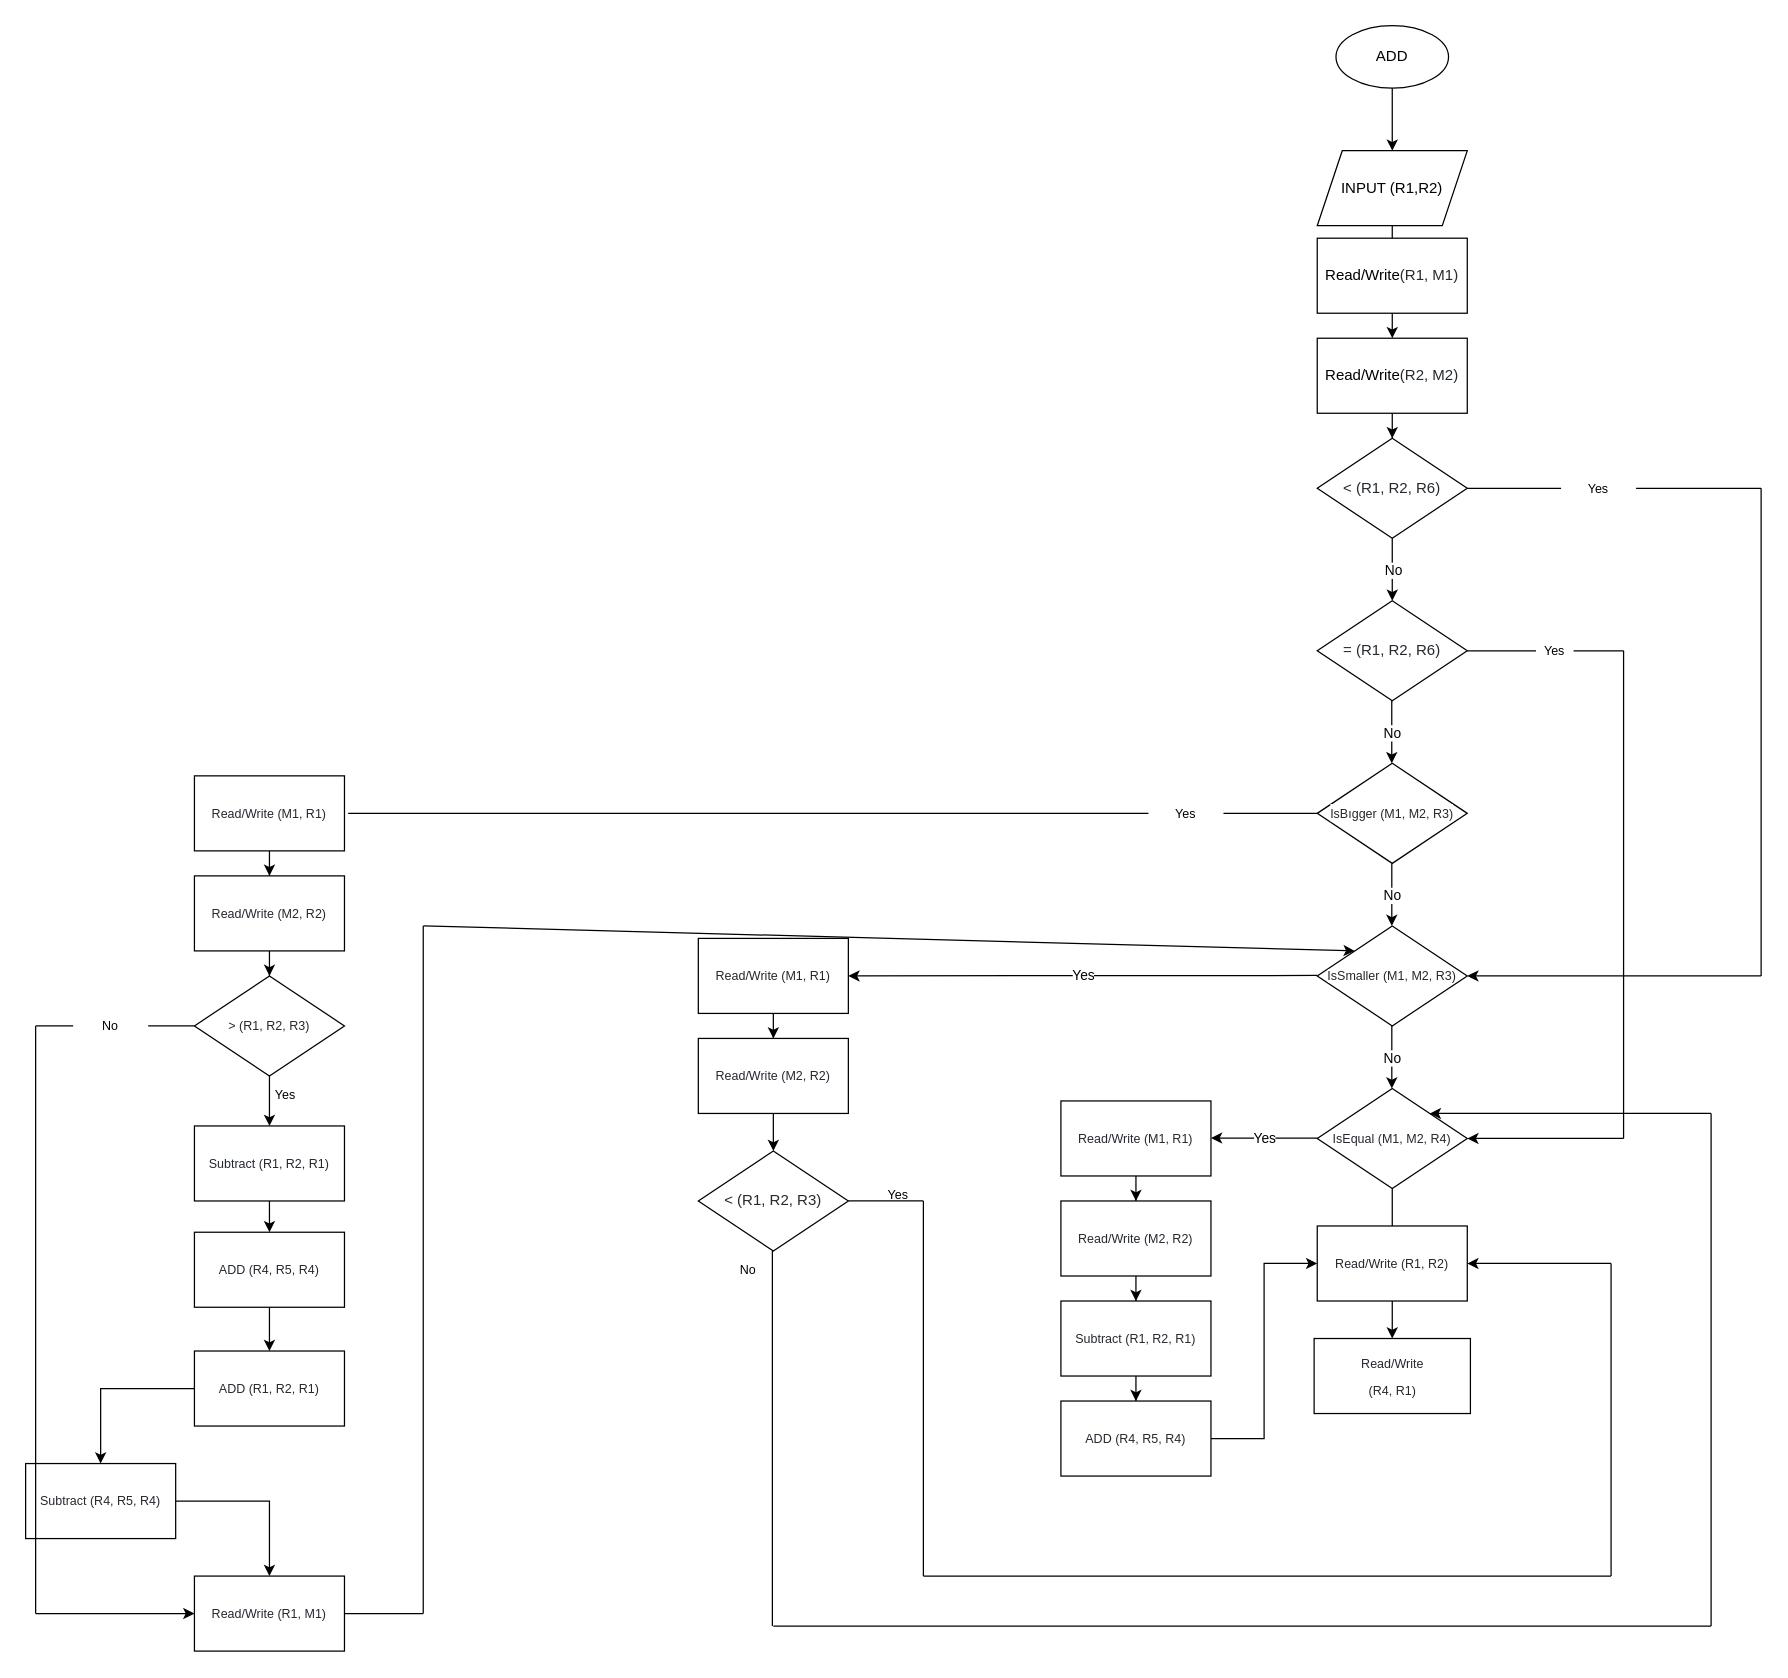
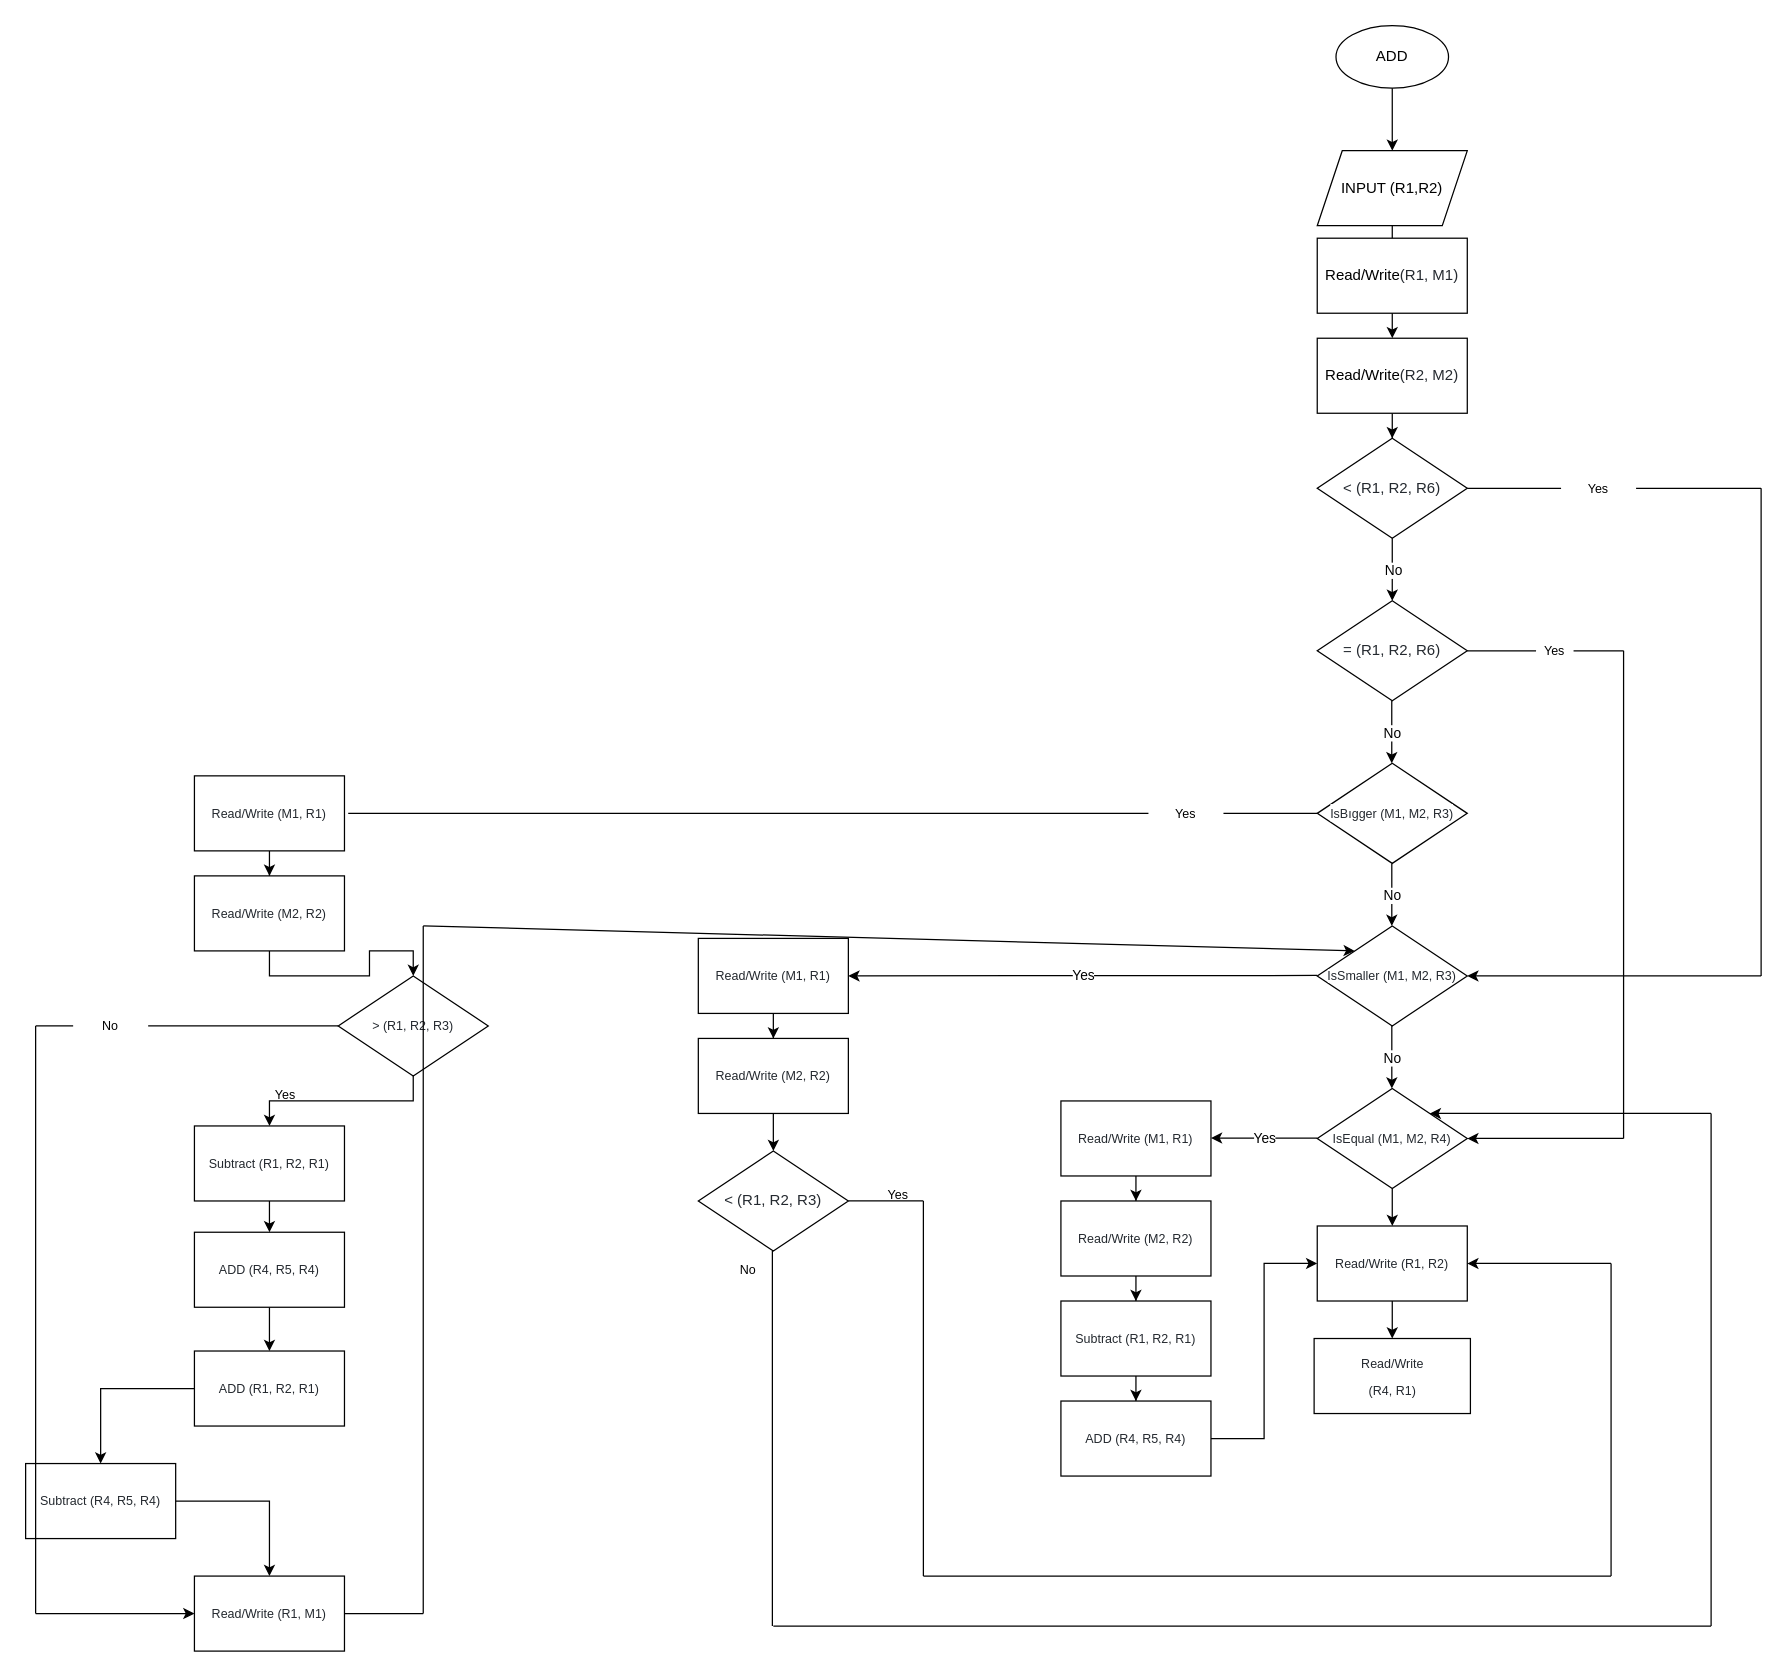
node "> (R1, R2, R3)": moved (269, 1026) -> (413, 1026)
edge "IsEqual (M1, M2, R4)" -- "Read/Write (R1, R2)": arrowhead none -> classic
